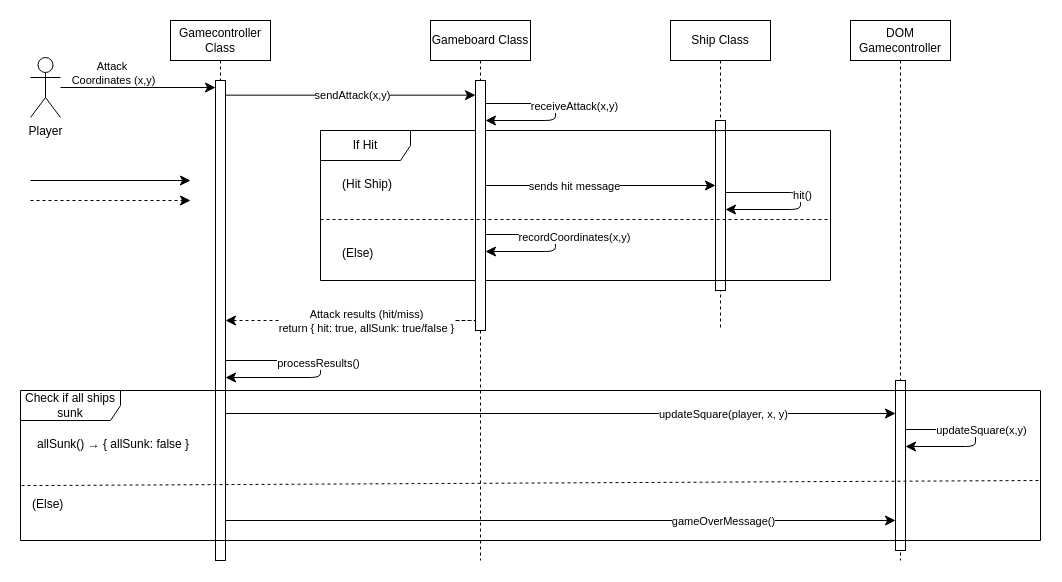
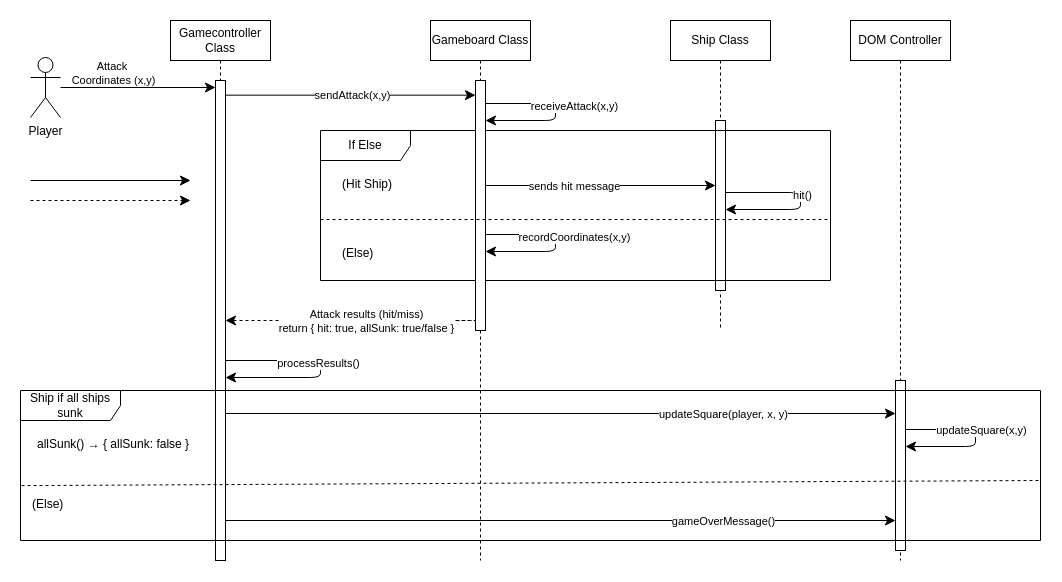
node "DOM Gamecontroller": label "DOM Gamecontroller" -> "DOM Controller"
node "If Hit": label "If Hit" -> "If Else"
node "Check if all ships sunk": label "Check if all ships sunk" -> "Ship if all ships sunk"
